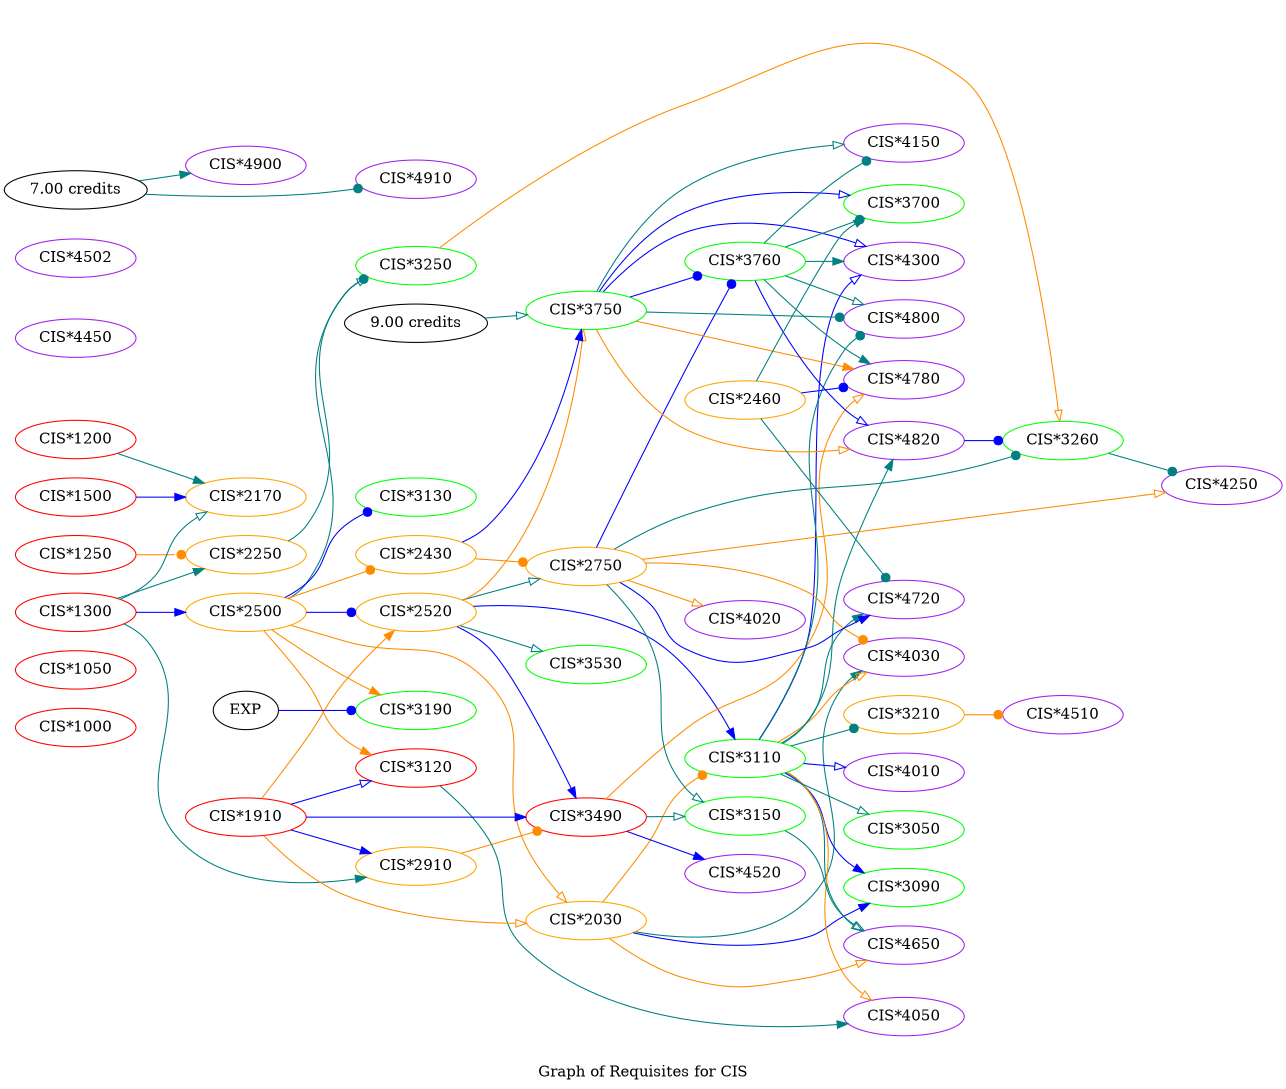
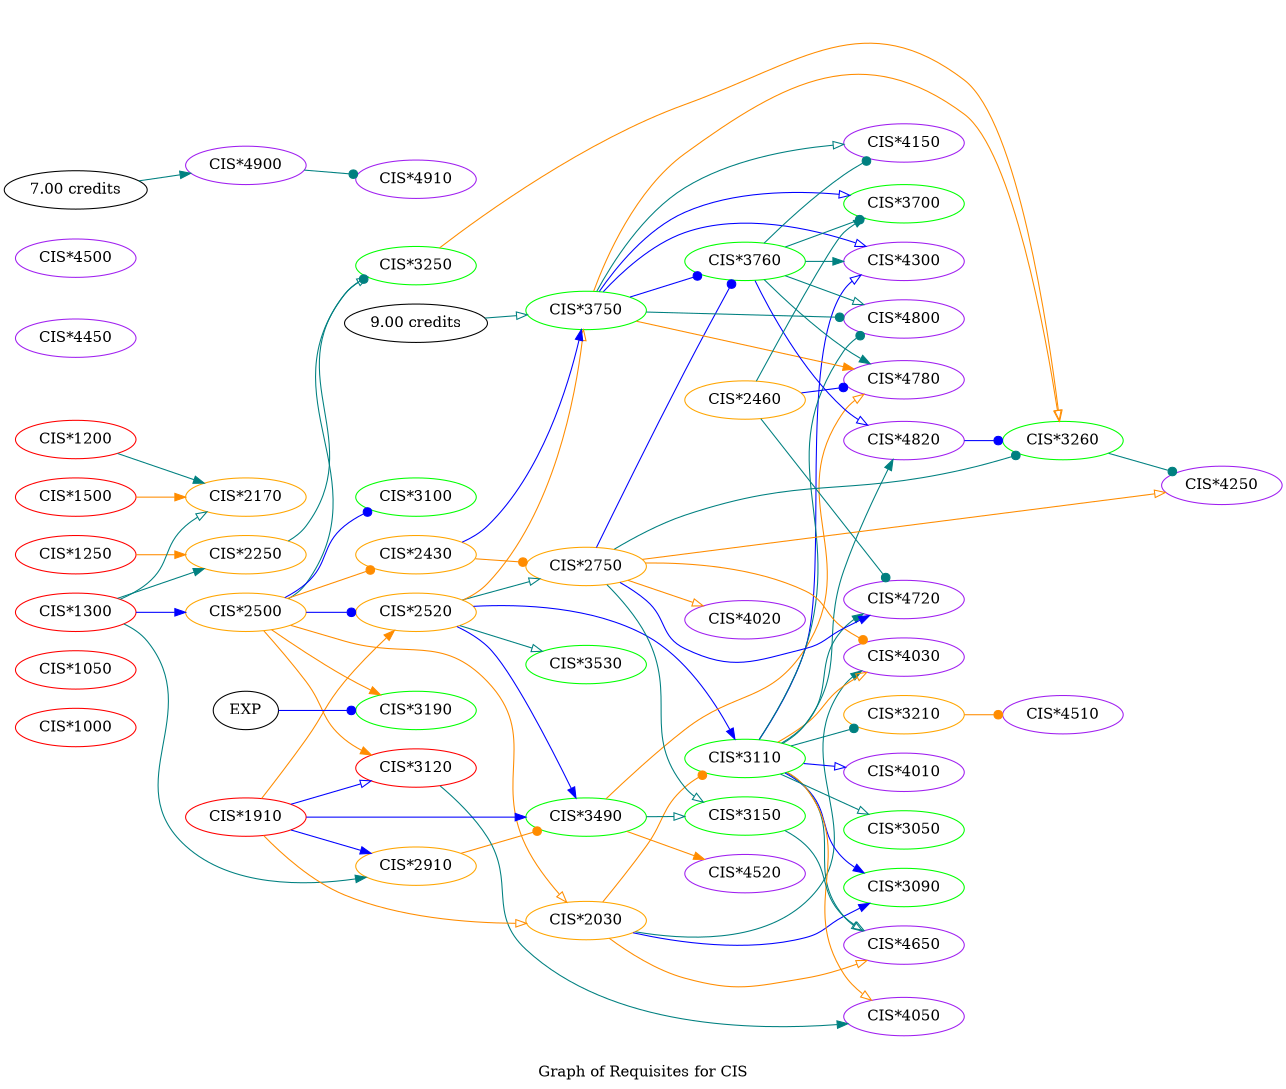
edge "7.00 credits" -> "CIS*4910": now "CIS*4900" -> "CIS*4910"
node "CIS*4502": label "CIS*4502" -> "CIS*4500"
edge "CIS*3750" -> "CIS*4820": now "CIS*3750" -> "CIS*3260"
edge "CIS*1500" -> "CIS*2170": color blue -> darkorange
node "CIS*3130": label "CIS*3130" -> "CIS*3100"
edge "CIS*1250" -> "CIS*2250": arrowhead dot -> normal
node "CIS*3490": color red -> green
edge "CIS*3490" -> "CIS*4520": color blue -> darkorange
